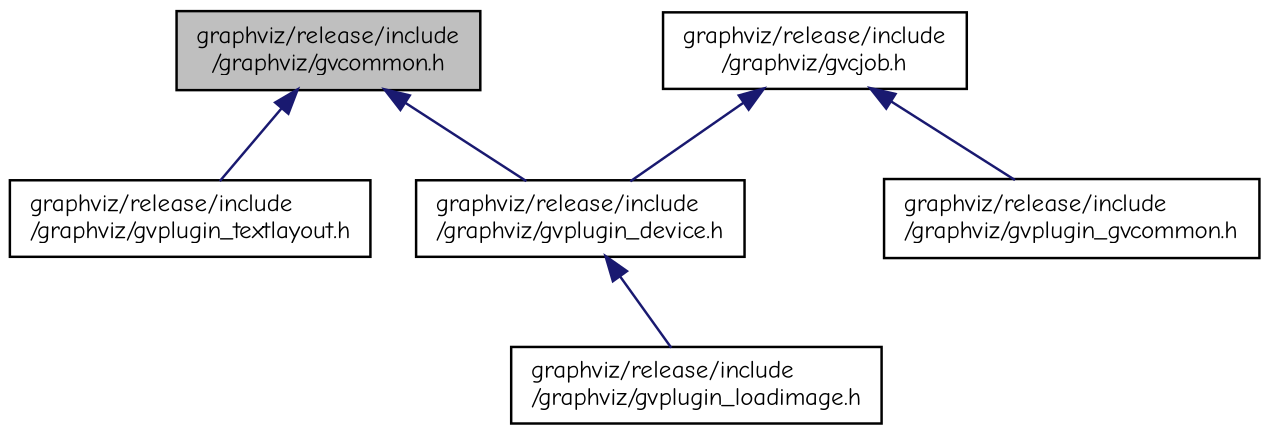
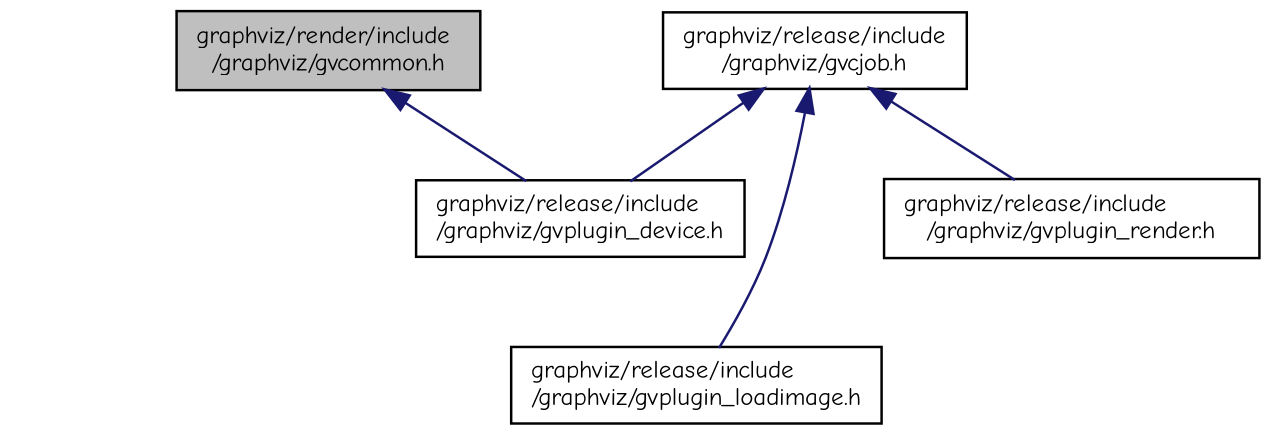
node "graphviz/release/include /graphviz/gvcommon.h": label "graphviz/release/include /graphviz/gvcommon.h" -> "graphviz/render/include /graphviz/gvcommon.h"
node "graphviz/release/include /graphviz/gvplugin_textlayout.h": removed
node "graphviz/release/include /graphviz/gvplugin_gvcommon.h": label "graphviz/release/include /graphviz/gvplugin_gvcommon.h" -> "graphviz/release/include /graphviz/gvplugin_render.h"
edge "graphviz/release/include /graphviz/gvplugin_loadimage.h" -> "graphviz/release/include /graphviz/gvplugin_device.h": now "graphviz/release/include /graphviz/gvplugin_loadimage.h" -> "graphviz/release/include /graphviz/gvcjob.h"
